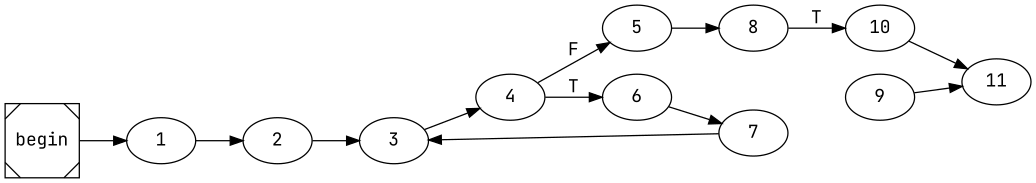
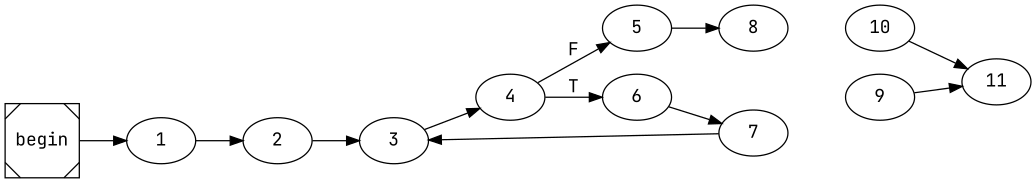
edge "8" -> "10": removed, label "T"
